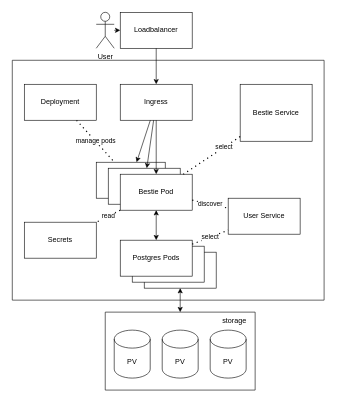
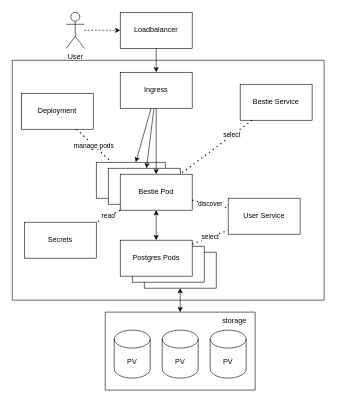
node "User": moved (105, 30) -> (75, 30)
node "Deployment": moved (60, 102) -> (57, 111)
node "Ingress": moved (156, 102) -> (156, 90)
node "Bestie Service": size 72x57 -> 72x36
